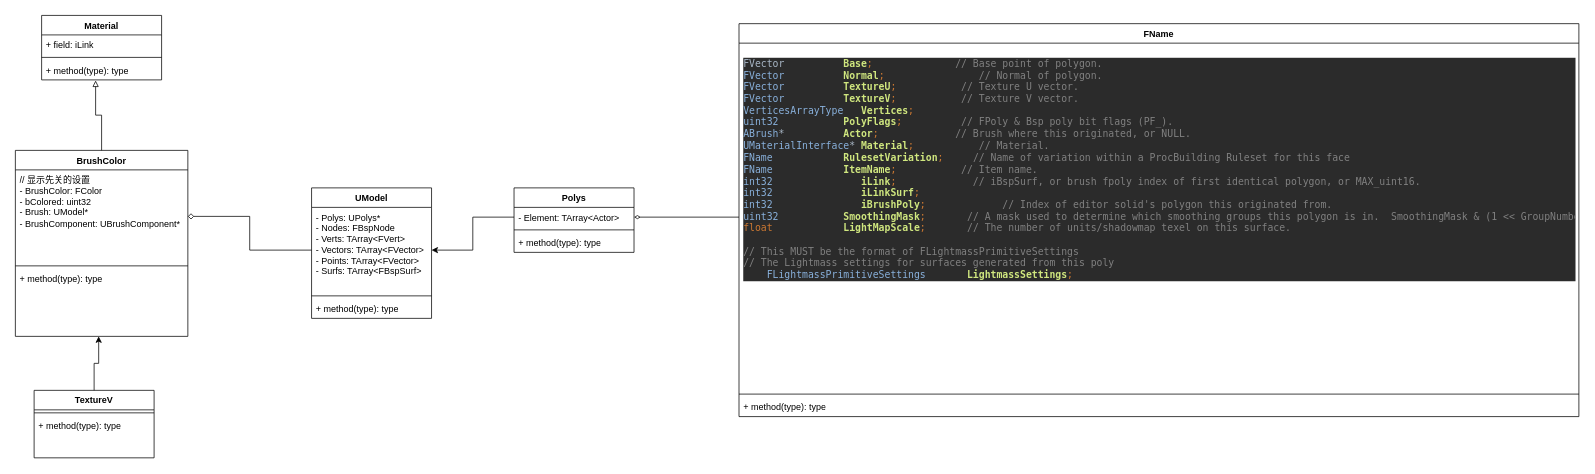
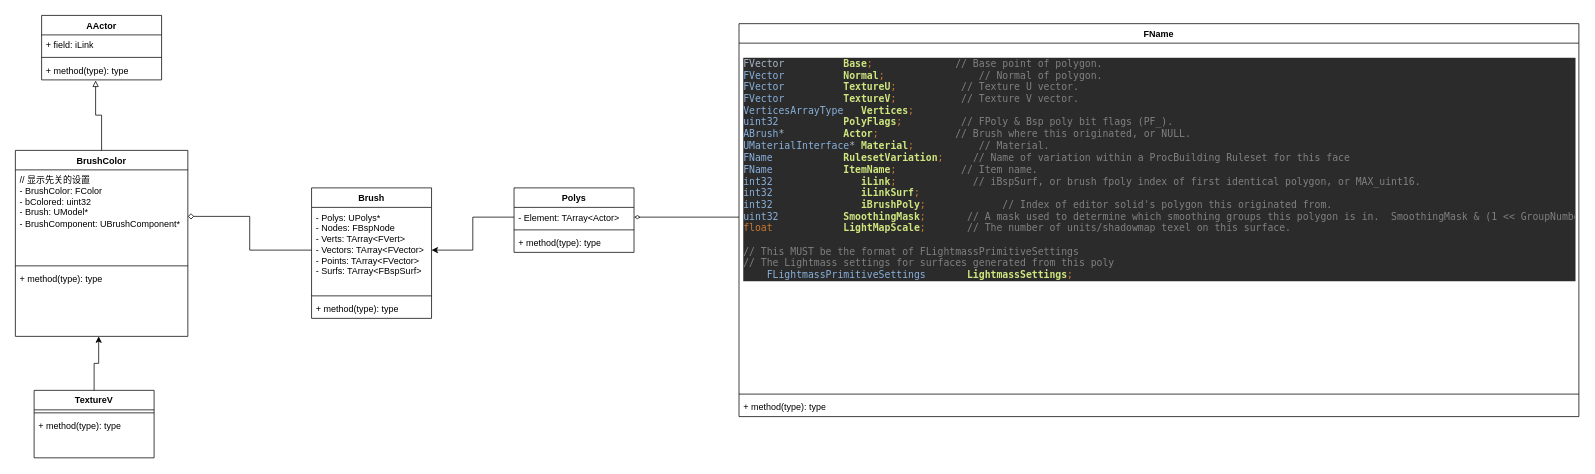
node "Material": label "Material" -> "AActor"
node "UModel": label "UModel" -> "Brush"
